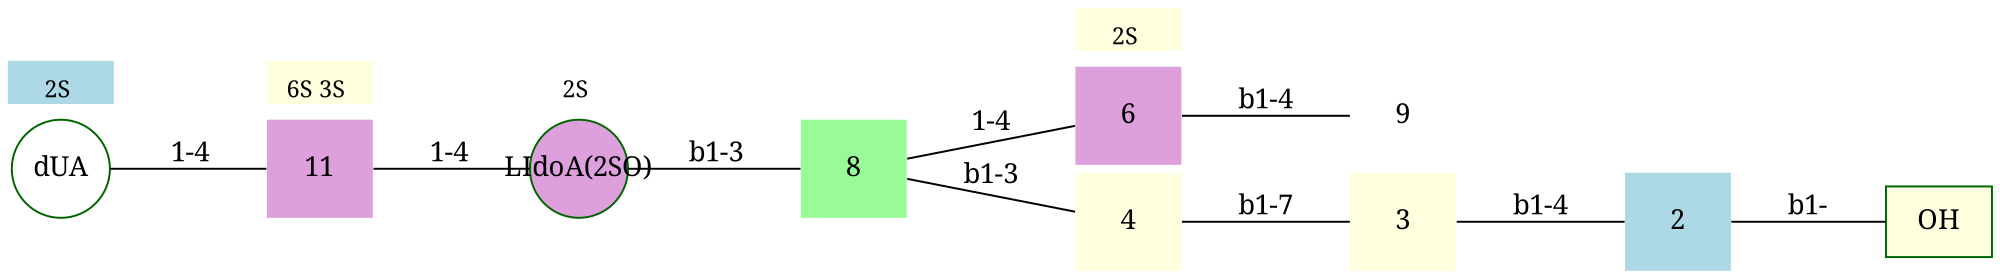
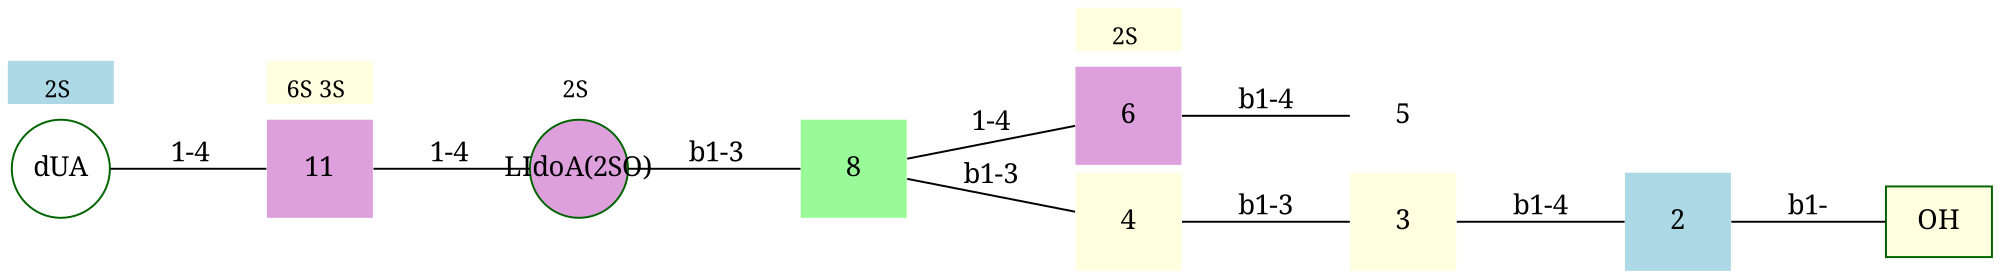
node "9": label "9" -> "5"
edge "4" -- "3": label "b1-7" -> "b1-3"
